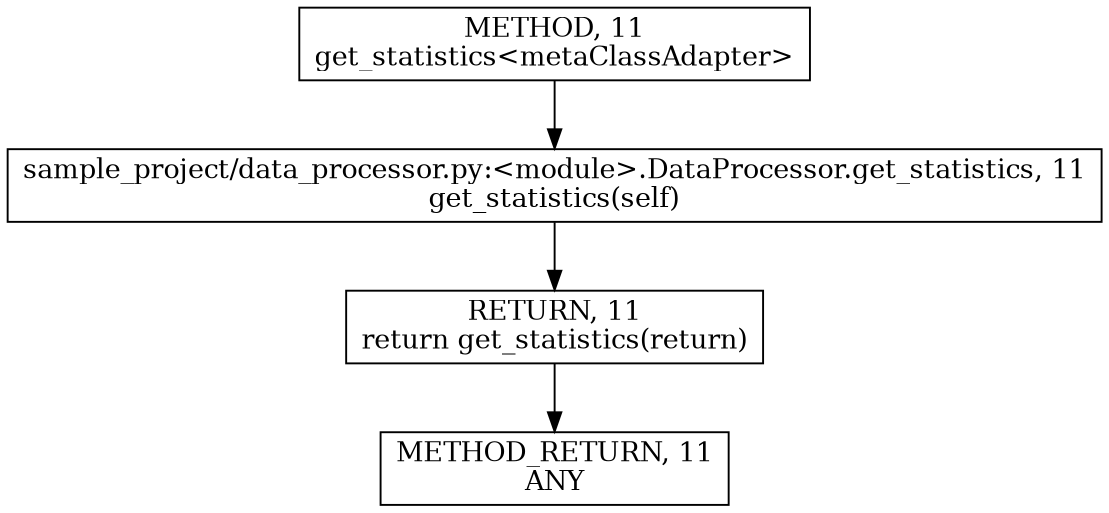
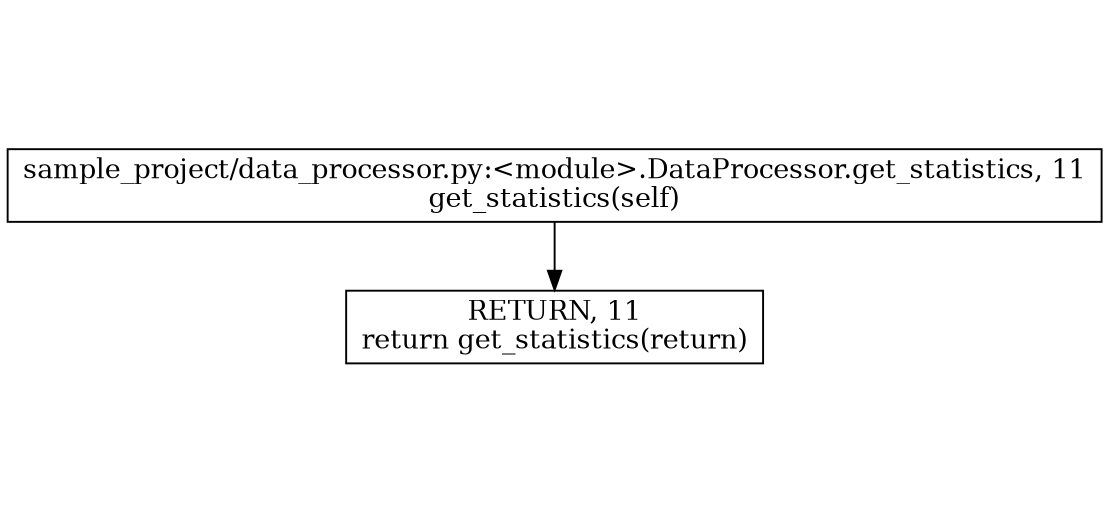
node "METHOD, 11": removed
node "METHOD_RETURN, 11": removed
